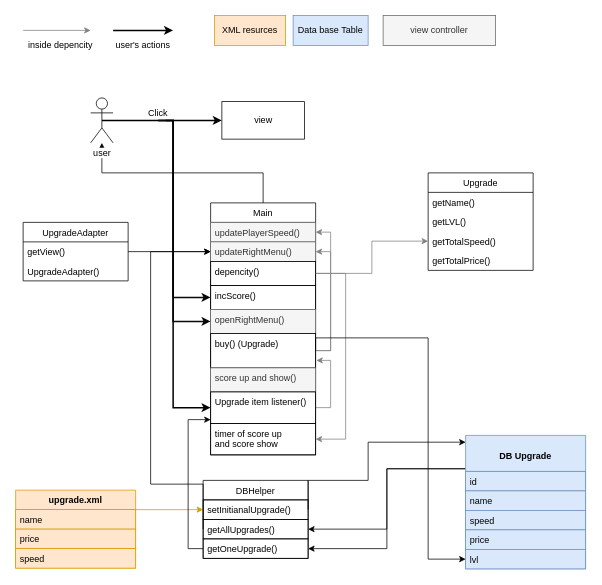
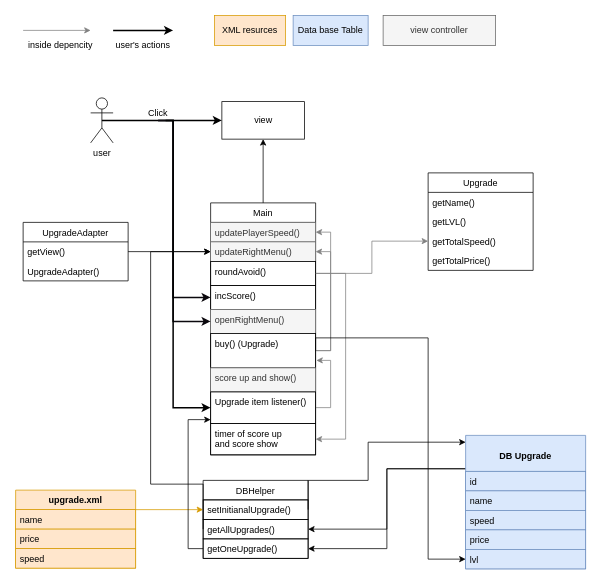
edge "Main" -> "user": now "Main" -> "view"
node "depencity()": label "depencity()" -> "roundAvoid()"
